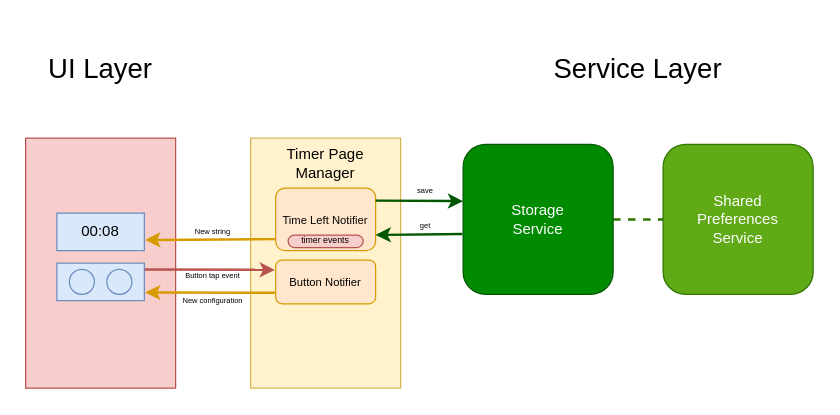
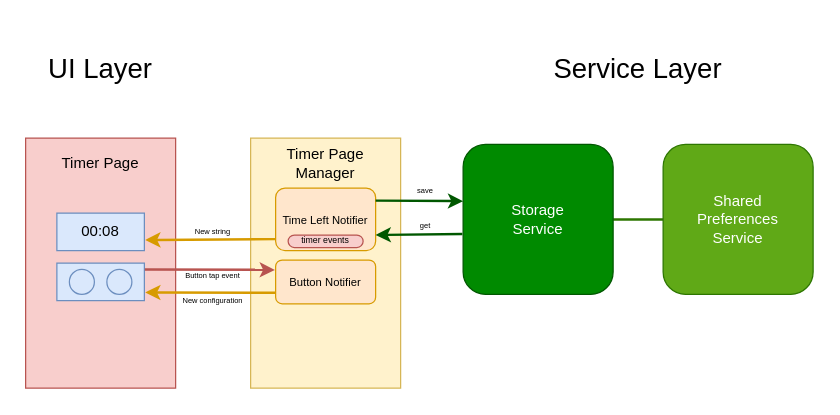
node "Timer Page": added
edge "Storage Service" -- "Shared Preferences Service": style dashed -> solid
